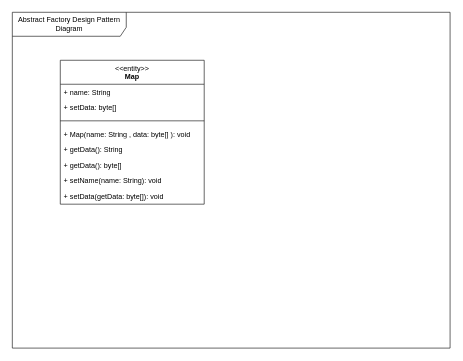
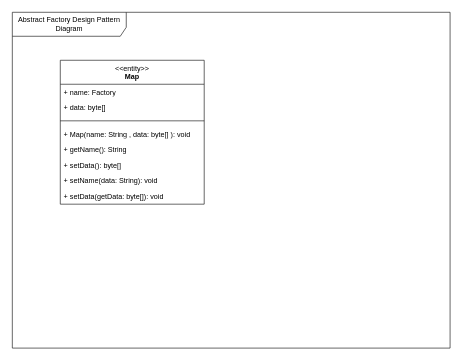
node "+ name: String": label "+ name: String" -> "+ name: Factory"
node "+ setData: byte[]": label "+ setData: byte[]" -> "+ data: byte[]"
node "+ getData(): String": label "+ getData(): String" -> "+ getName(): String"
node "+ getData(): byte[]": label "+ getData(): byte[]" -> "+ setData(): byte[]"
node "+ setName(name: String): void": label "+ setName(name: String): void" -> "+ setName(data: String): void"
